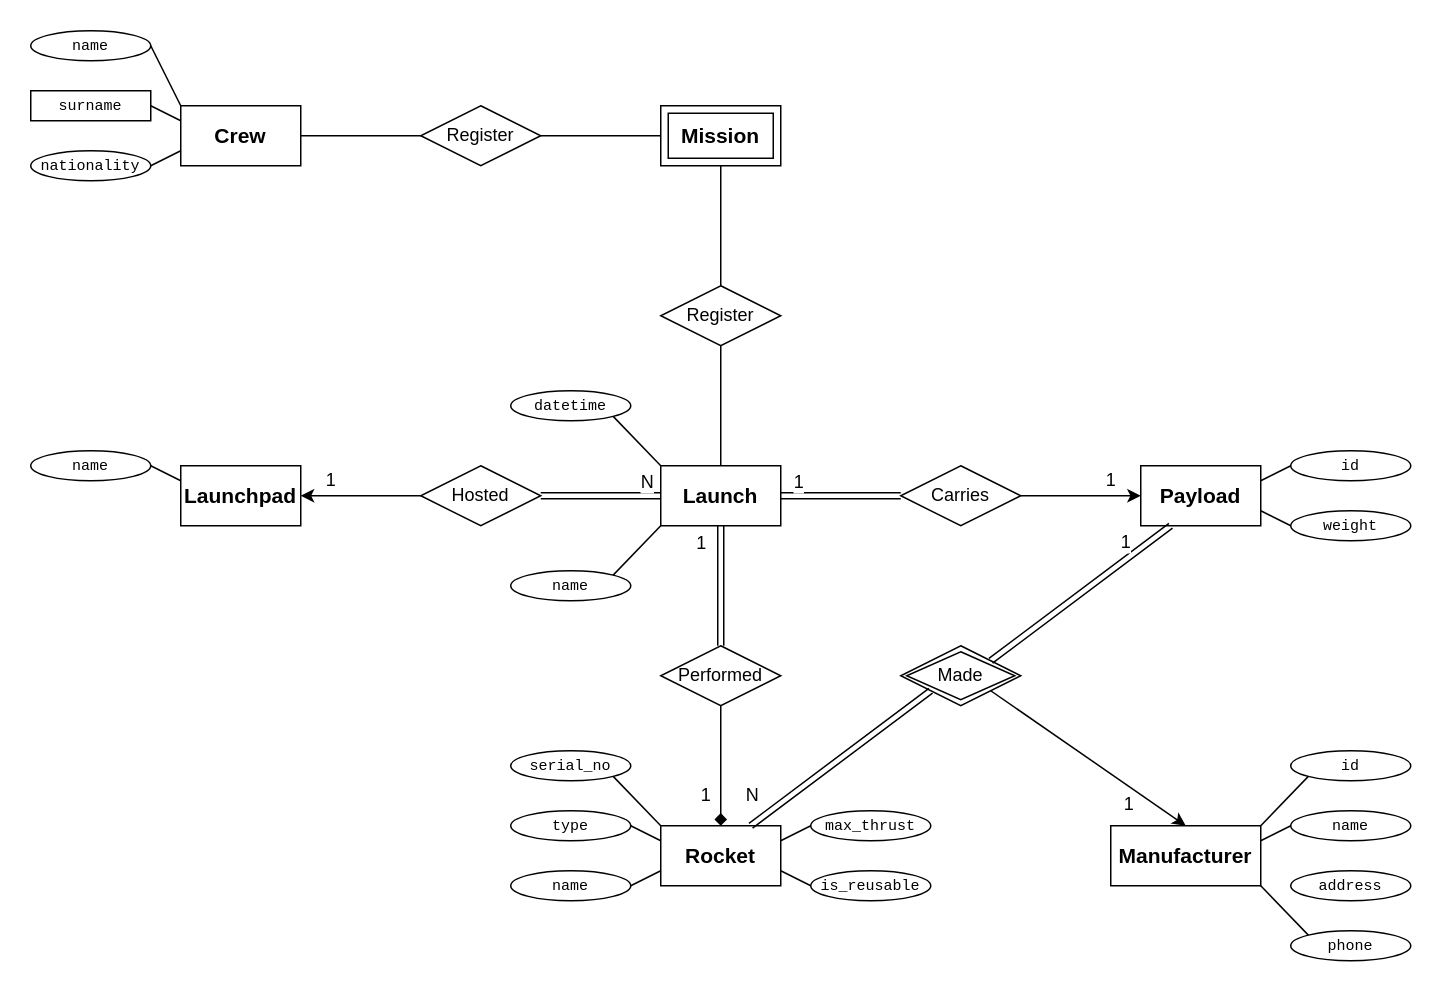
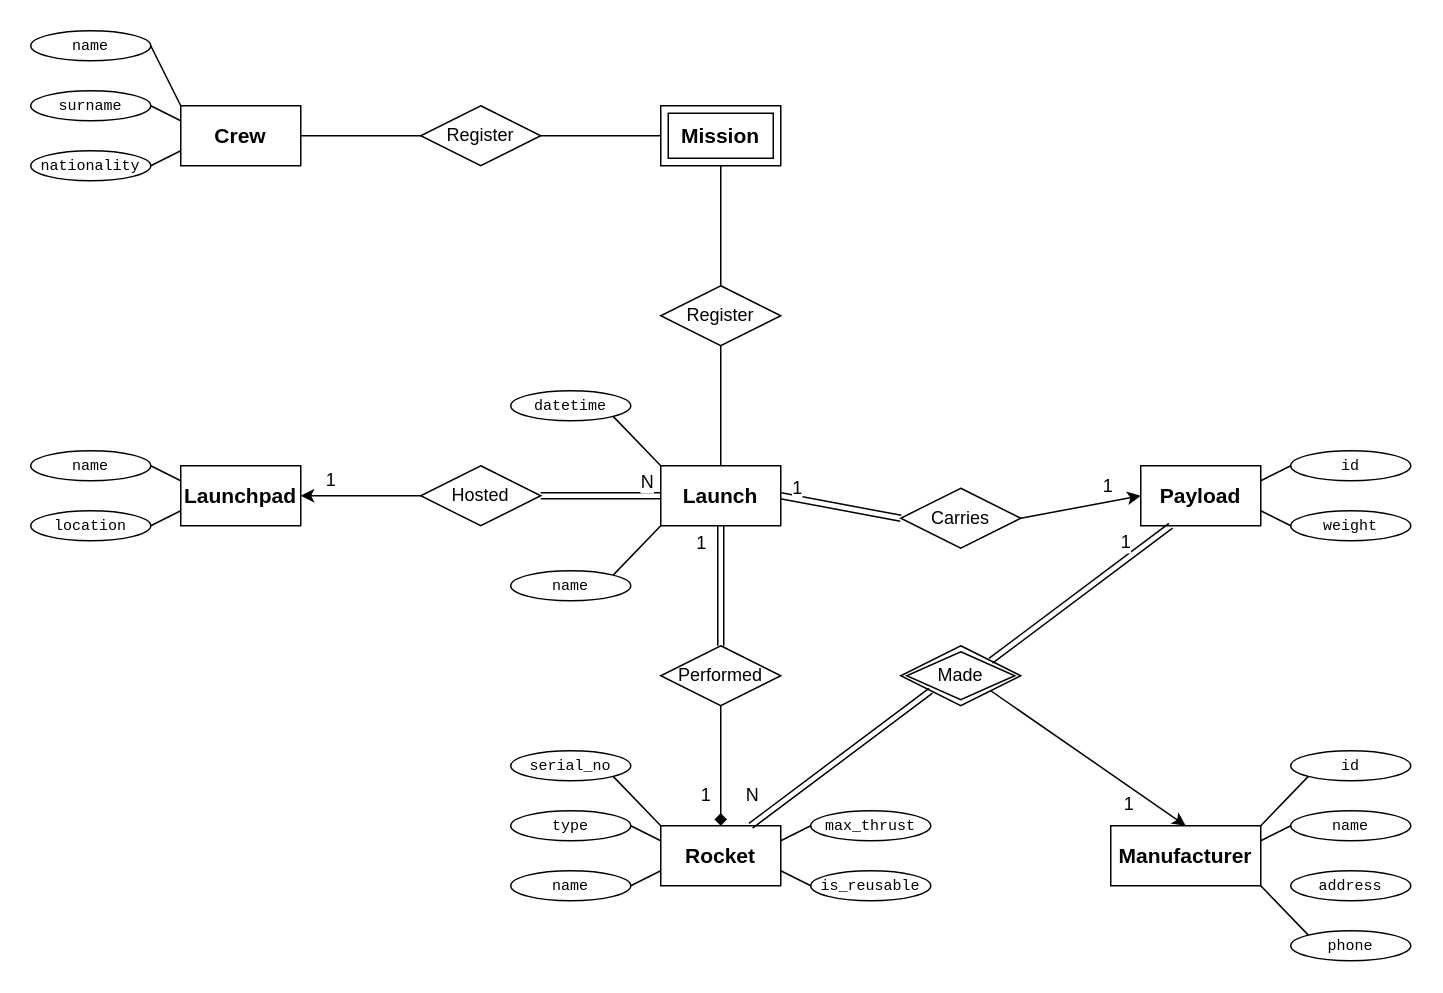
node "surname": shape rectangle -> ellipse
node "Carries": moved (961, 496) -> (961, 518)
edge "Launchpad" -- "location": added
node "location": added
